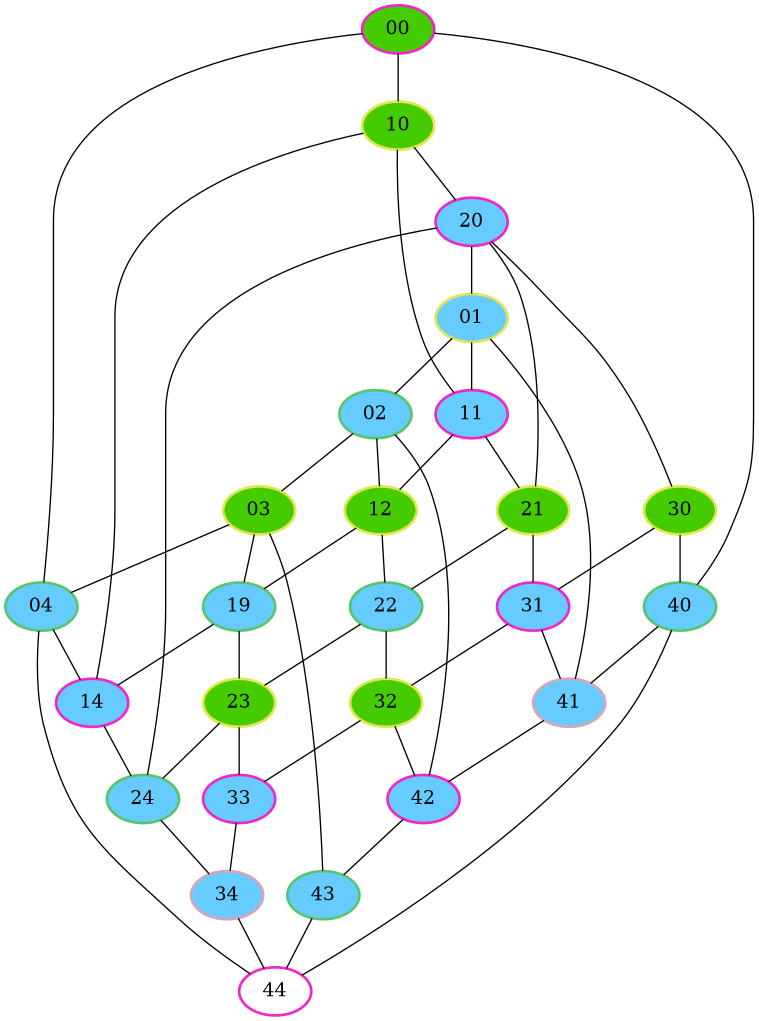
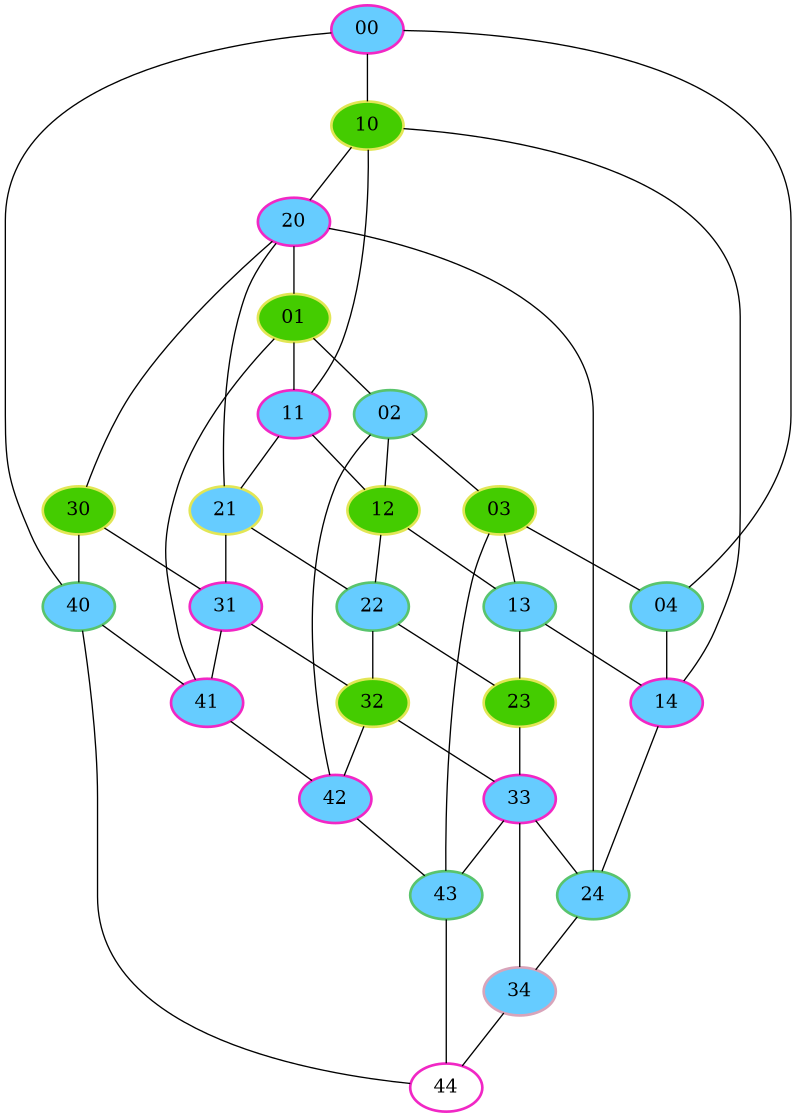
node "00": fillcolor #44cc00 -> #66ccff
node "01": fillcolor #66ccff -> #44cc00
node "21": fillcolor #44cc00 -> #66ccff
node "19": label "19" -> "13"
node "41": color #d8a4ba -> #f127c5
edge "23" -- "24": now "33" -- "24"
edge "04" -- "44": removed
edge "33" -- "43": added
